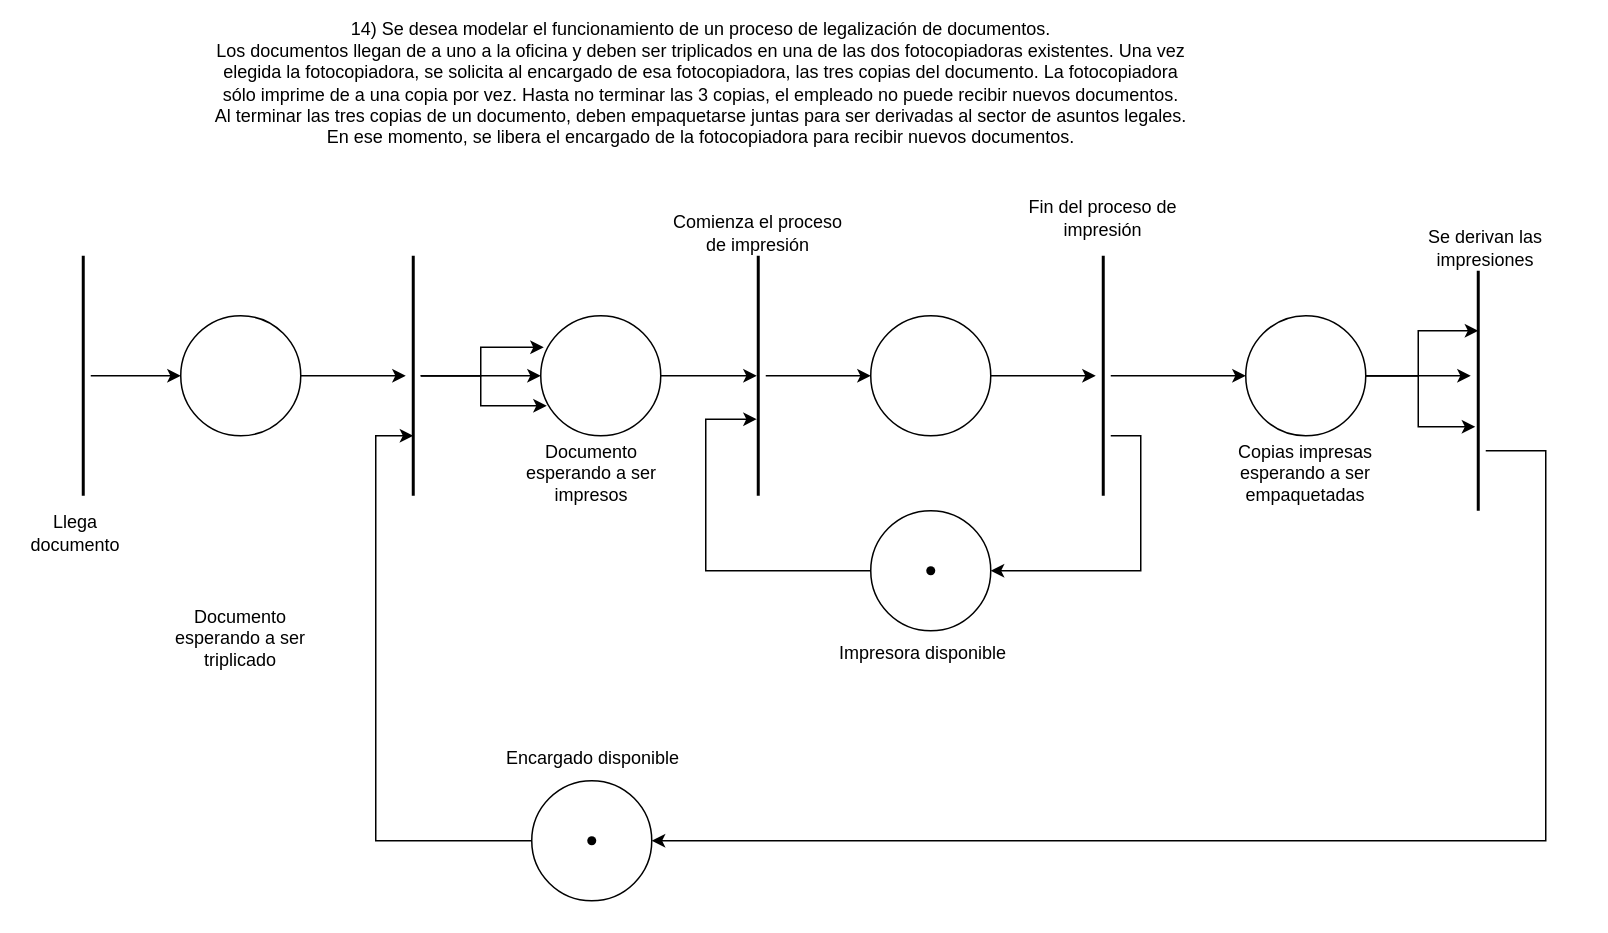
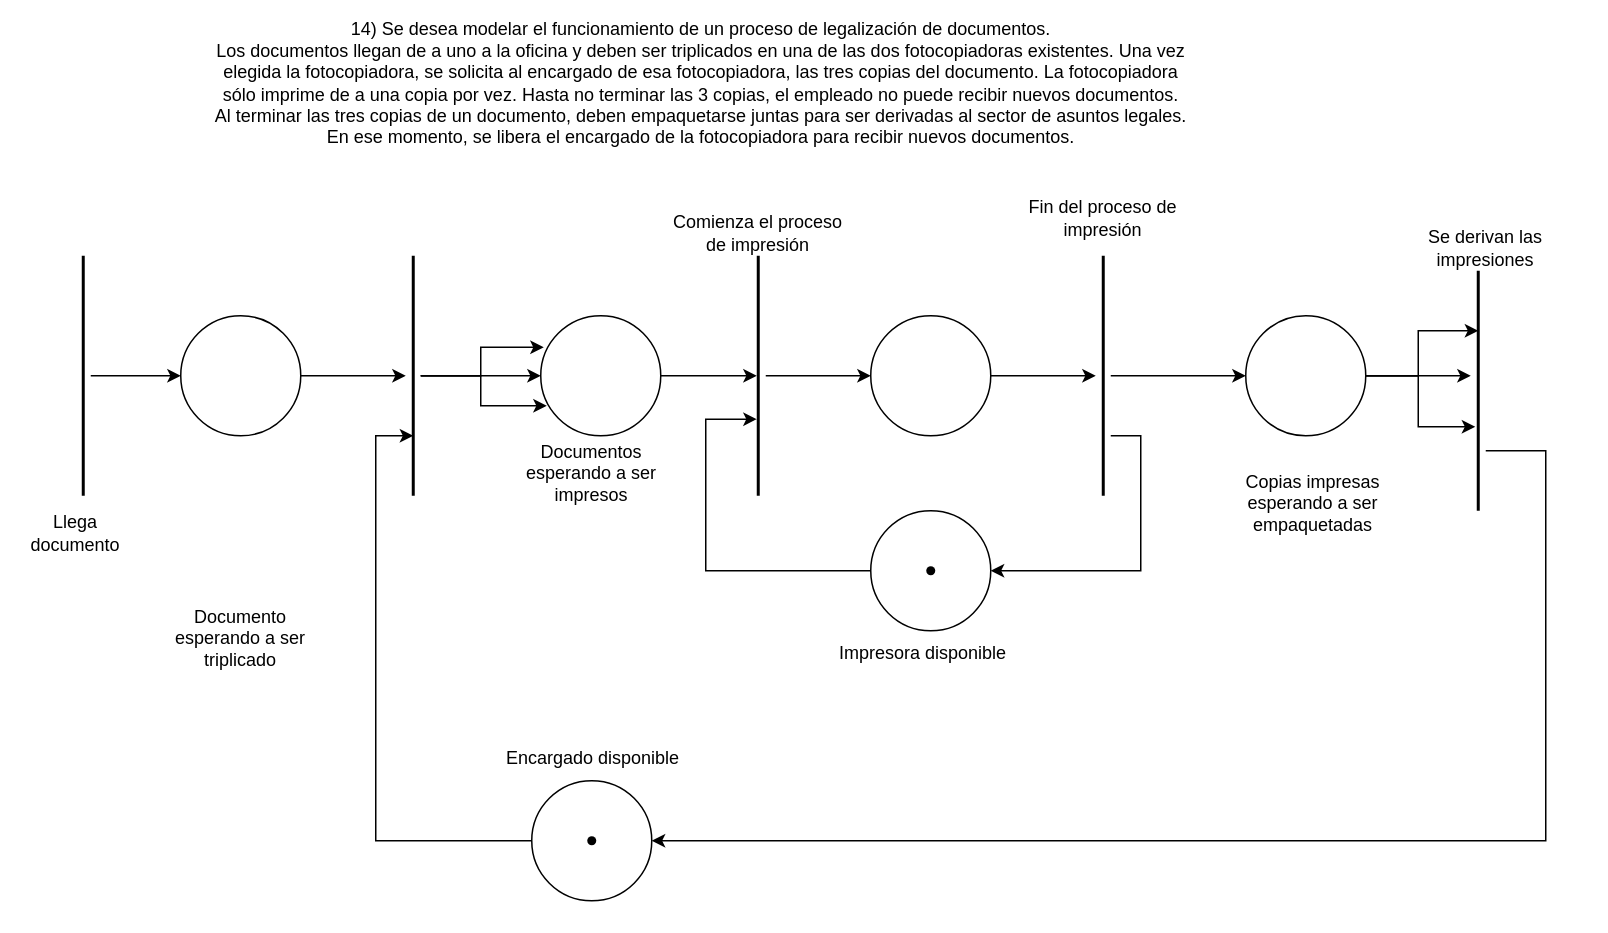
node "Documento esperando a ser impresos": label "Documento esperando a ser impresos" -> "Documentos esperando a ser impresos"
node "Copias impresas esperando a ser empaquetadas": moved (1306, 473) -> (1313, 503)
